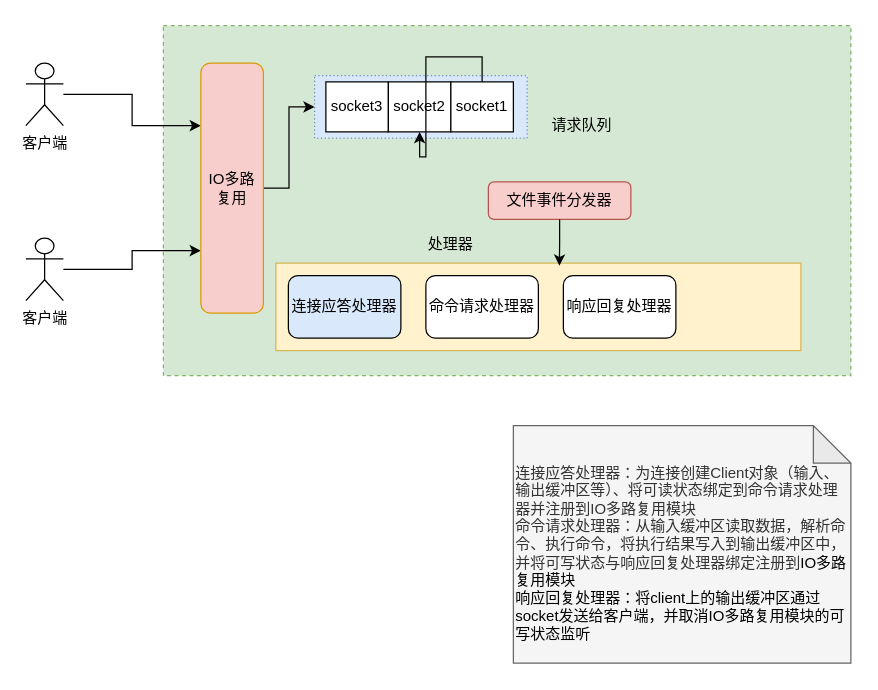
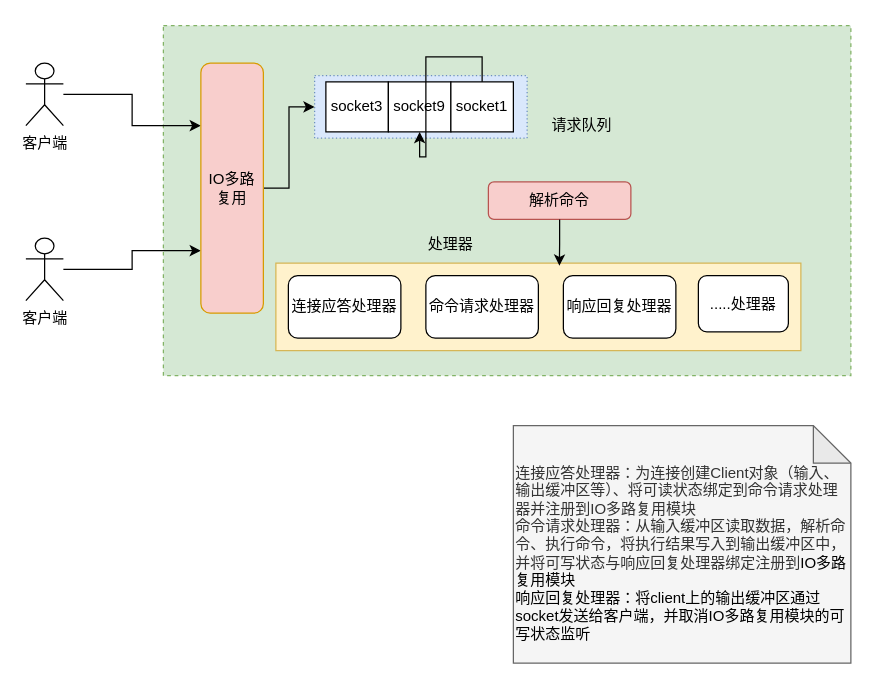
node "socket2": label "socket2" -> "socket9"
node "文件事件分发器": label "文件事件分发器" -> "解析命令"
node ".....处理器": added
node "连接应答处理器": fillcolor #dae8fc -> #ffffff
